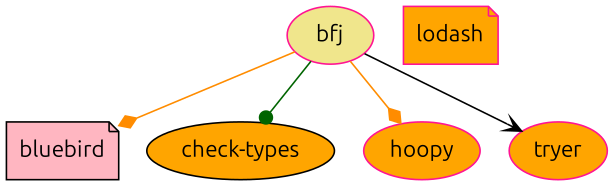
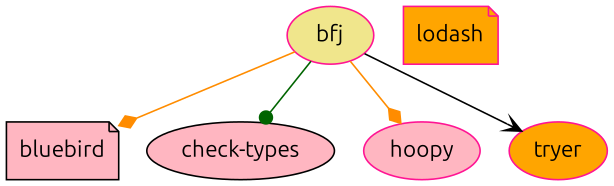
node "check-types": fillcolor orange -> lightpink
node "hoopy": fillcolor orange -> lightpink
